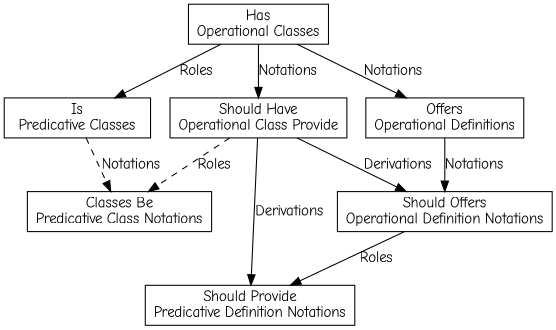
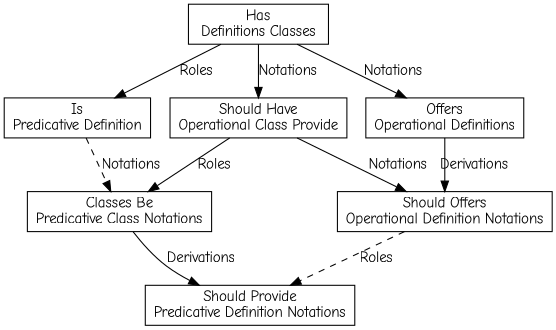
node "Has Operational Classes": label "Has Operational Classes" -> "Has Definitions Classes"
node "Is Predicative Classes": label "Is Predicative Classes" -> "Is Predicative Definition"
edge "Should Have Operational Class Provide" -> "Classes Be Predicative Class Notations": style dashed -> solid
edge "Should Have Operational Class Provide" -> "Should Offers Operational Definition Notations": label "Derivations" -> "Notations"
edge "Offers Operational Definitions" -> "Should Offers Operational Definition Notations": label "Notations" -> "Derivations"
edge "Should Have Operational Class Provide" -> "Should Provide Predicative Definition Notations": now "Classes Be Predicative Class Notations" -> "Should Provide Predicative Definition Notations"
edge "Should Offers Operational Definition Notations" -> "Should Provide Predicative Definition Notations": style solid -> dashed
